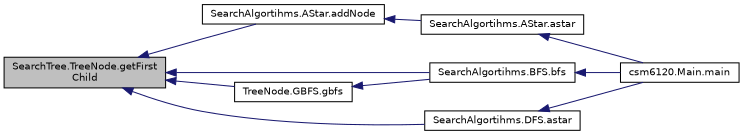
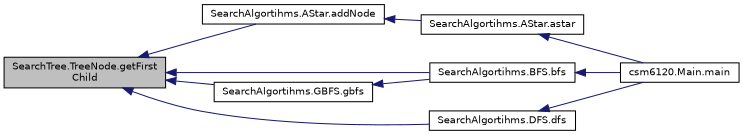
node "TreeNode.GBFS.gbfs": label "TreeNode.GBFS.gbfs" -> "SearchAlgortihms.GBFS.gbfs"
node "SearchAlgortihms.DFS.astar": label "SearchAlgortihms.DFS.astar" -> "SearchAlgortihms.DFS.dfs"
